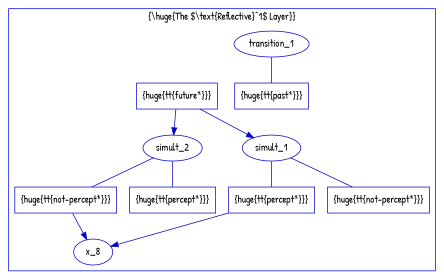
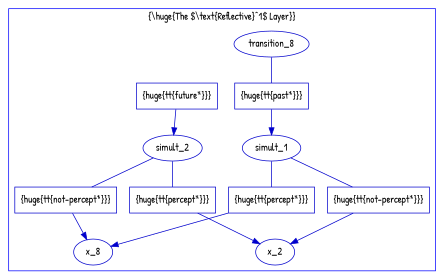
node "transition_1": label "transition_1" -> "transition_8"
edge "{huge{tt{future*}}}" -> "simult_1": now "{huge{tt{past*}}}" -> "simult_1"
node "x_2": added
